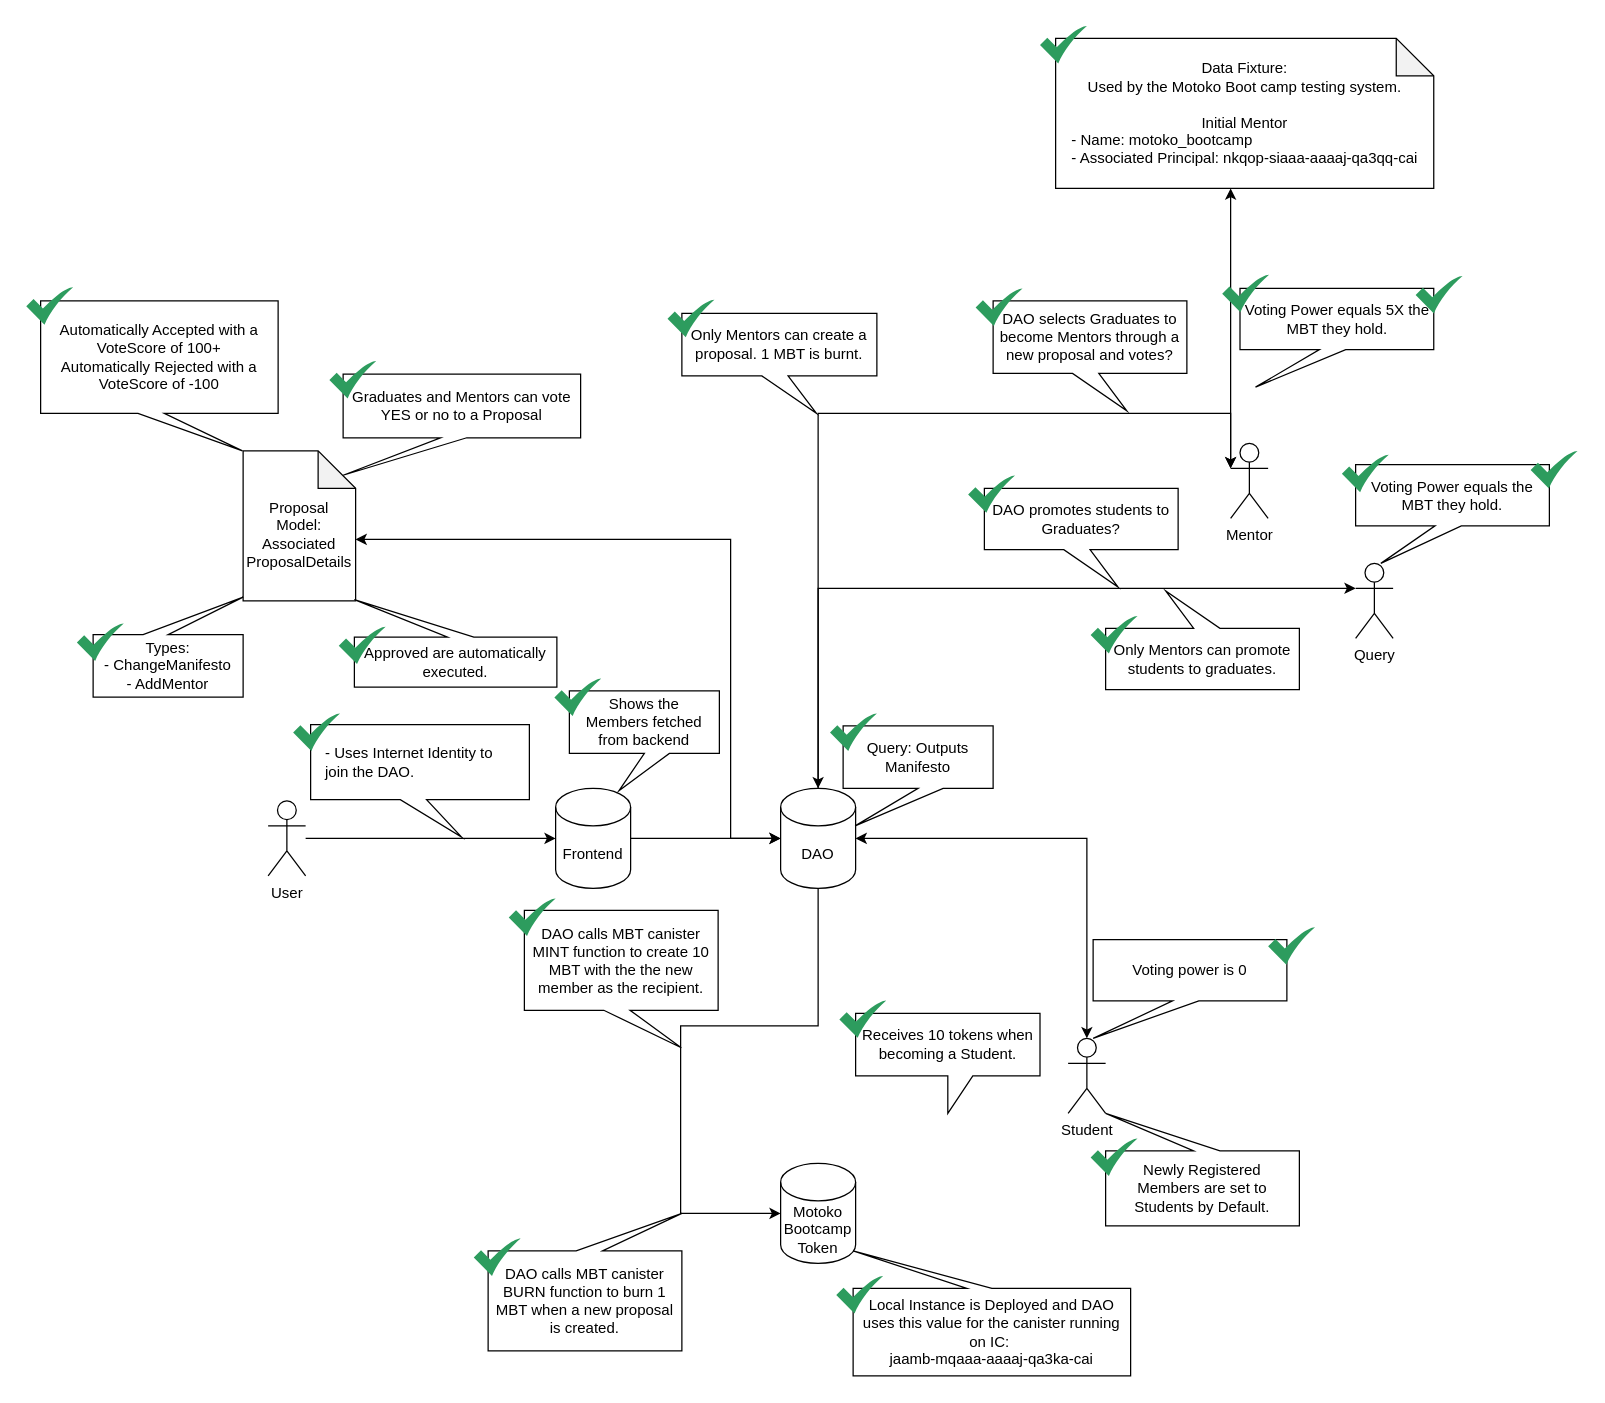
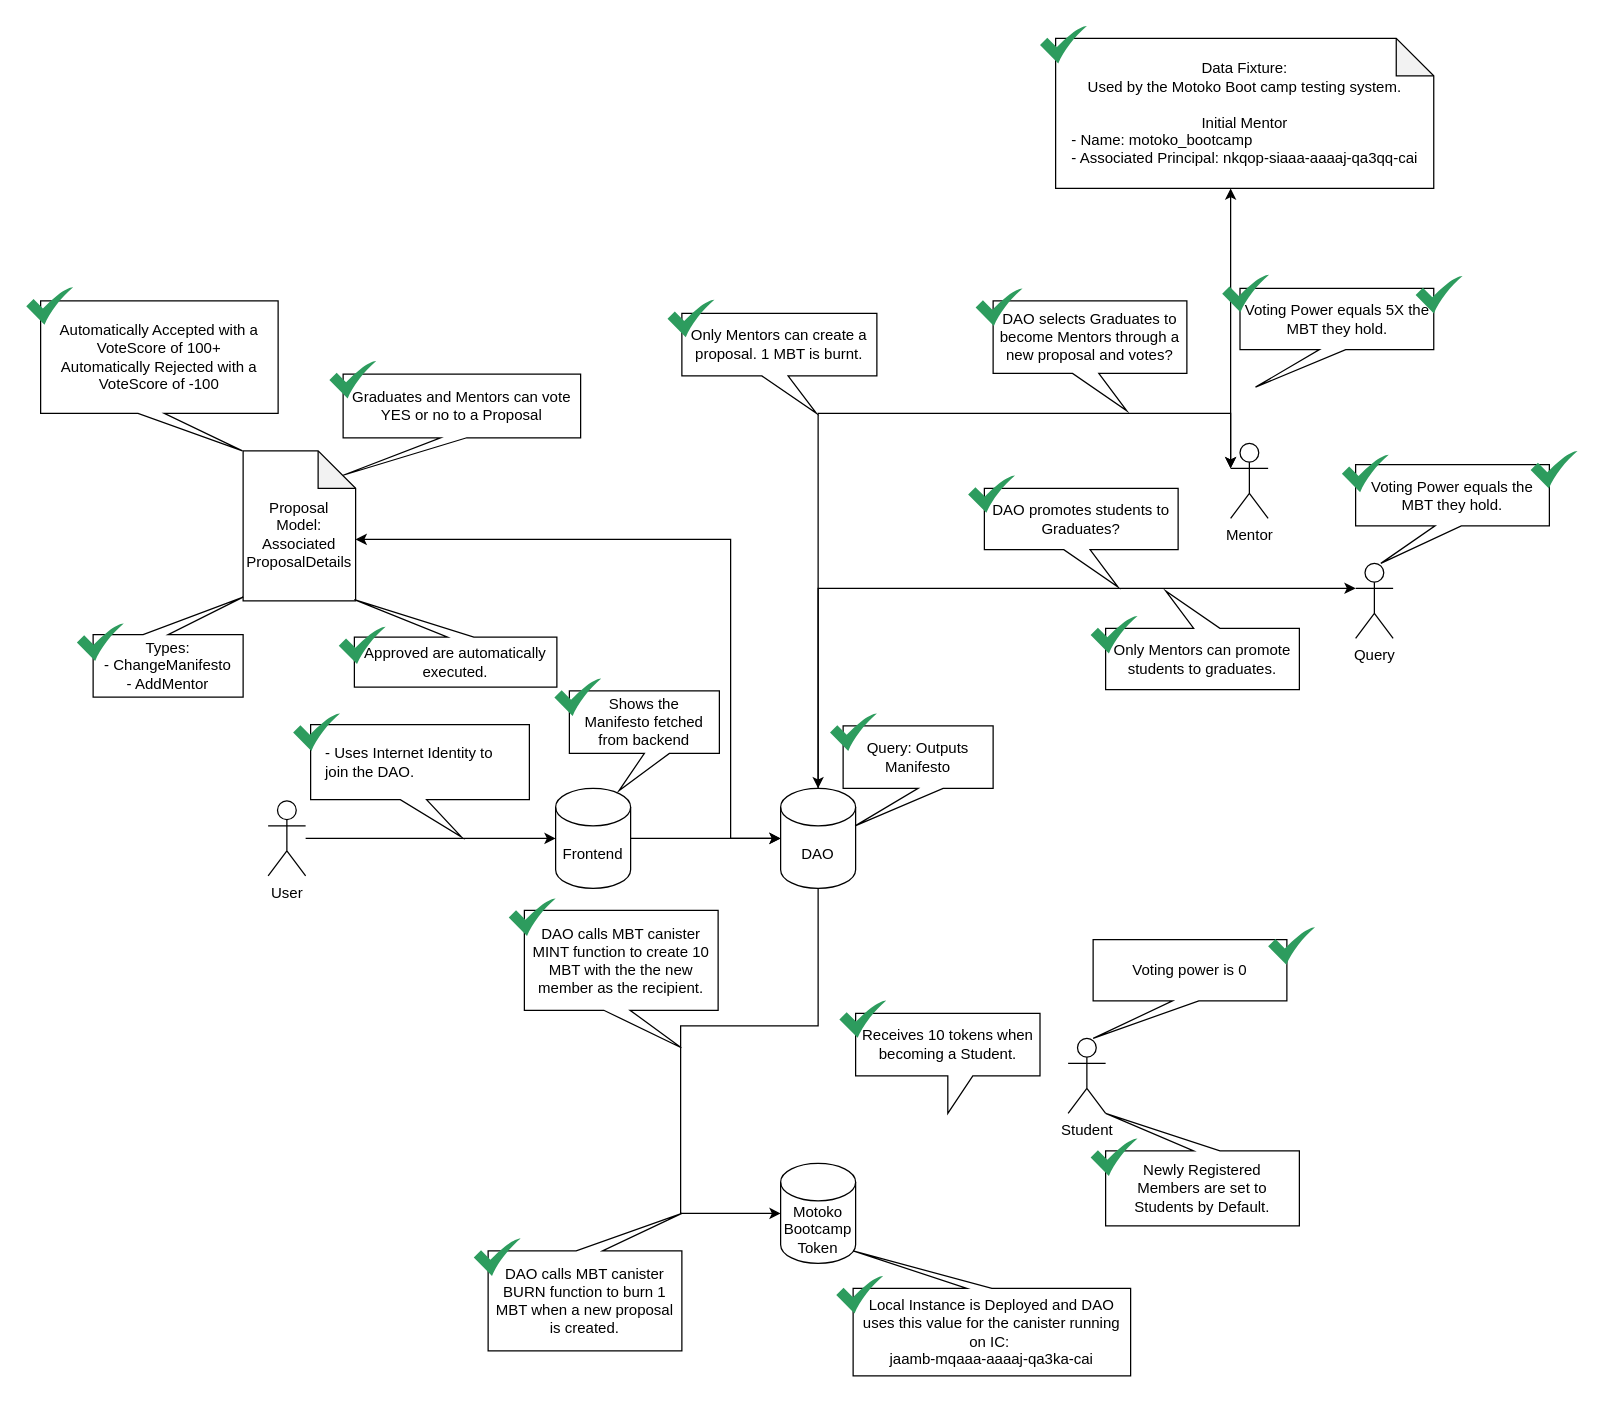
node "Shows the Members fetched from backend": label "Shows the Members fetched from backend" -> "Shows the Manifesto fetched from backend"
edge "DAO" -- "Student": removed
